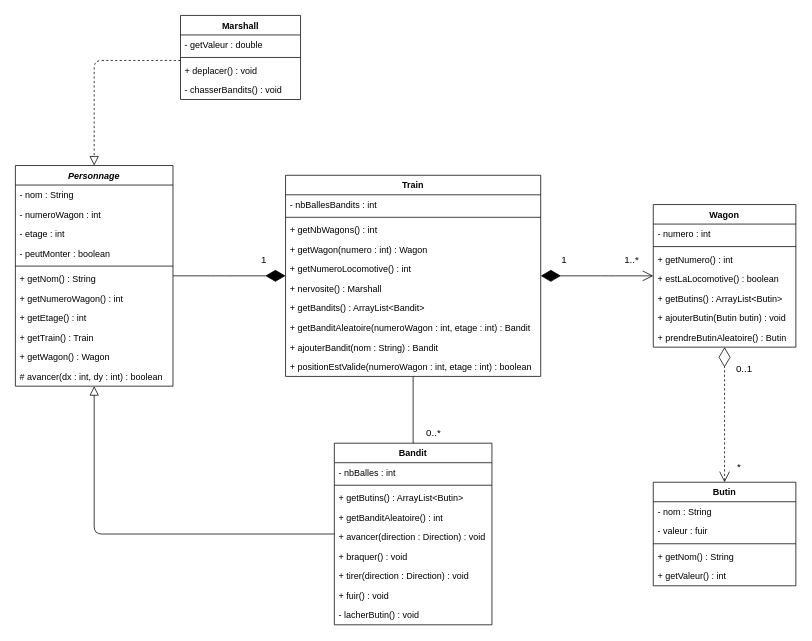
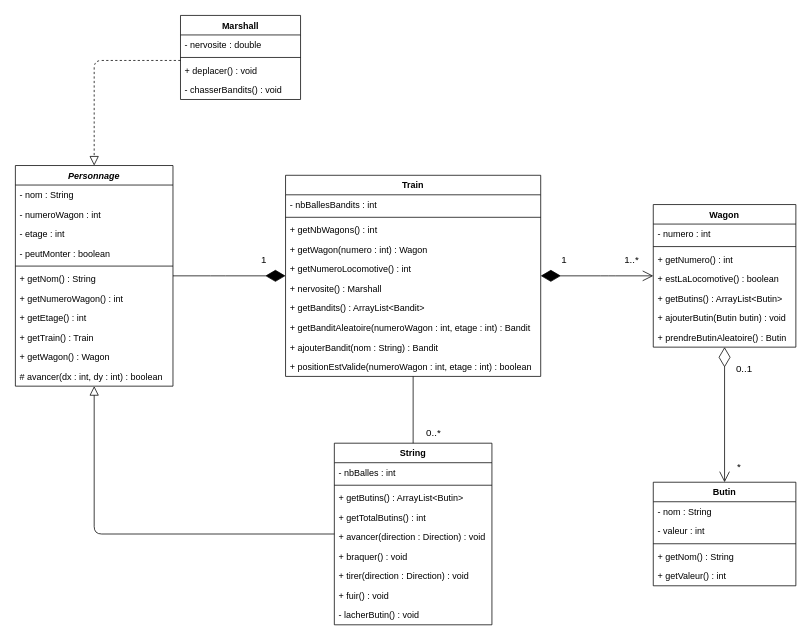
node "- getValeur : double": label "- getValeur : double" -> "- nervosite : double"
edge "Wagon" -- "Butin": style dashed -> solid
node "Bandit": label "Bandit" -> "String"
node "+ getBanditAleatoire() : int": label "+ getBanditAleatoire() : int" -> "+ getTotalButins() : int"
node "- valeur : fuir": label "- valeur : fuir" -> "- valeur : int"
